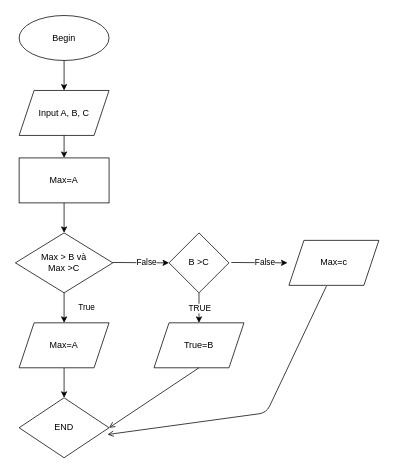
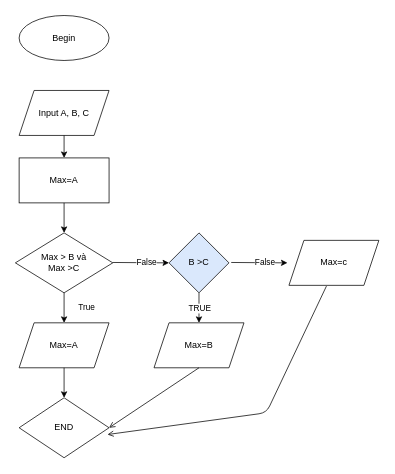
edge "Begin" -> "Input A, B, C": removed
node "B >C": fillcolor #ffffff -> #dae8fc
node "True=B": label "True=B" -> "Max=B"
